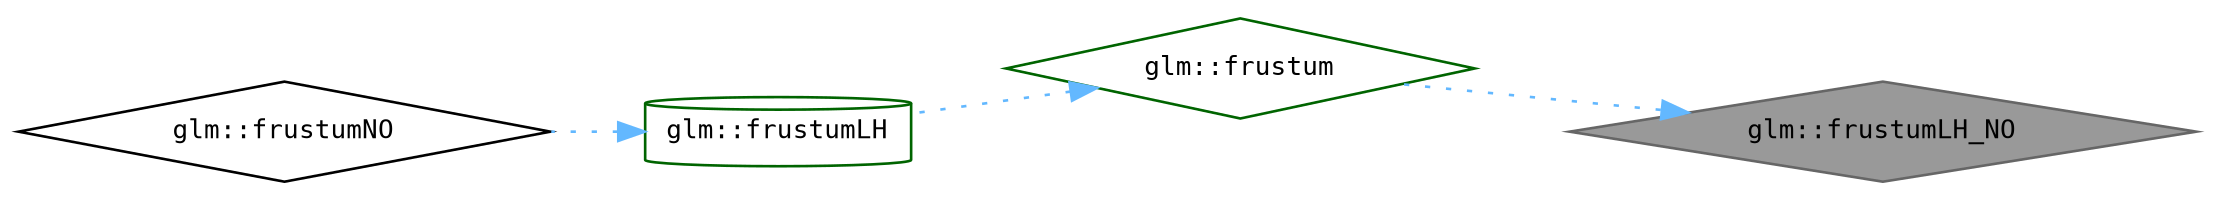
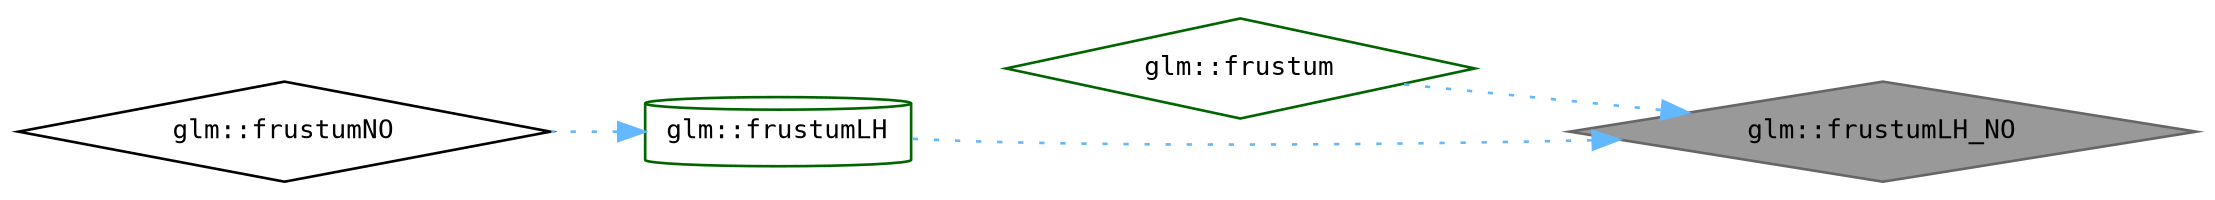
edge "glm::frustumLH" -> "glm::frustum": now "glm::frustumLH" -> "glm::frustumLH_NO"
